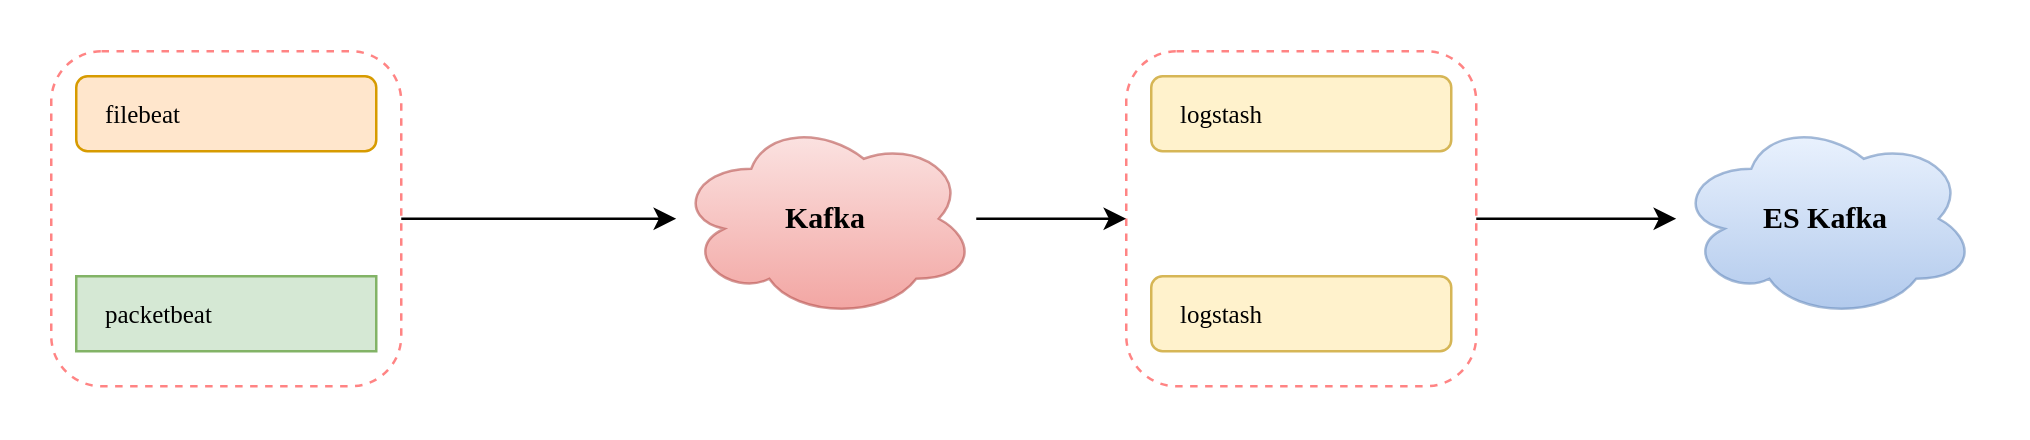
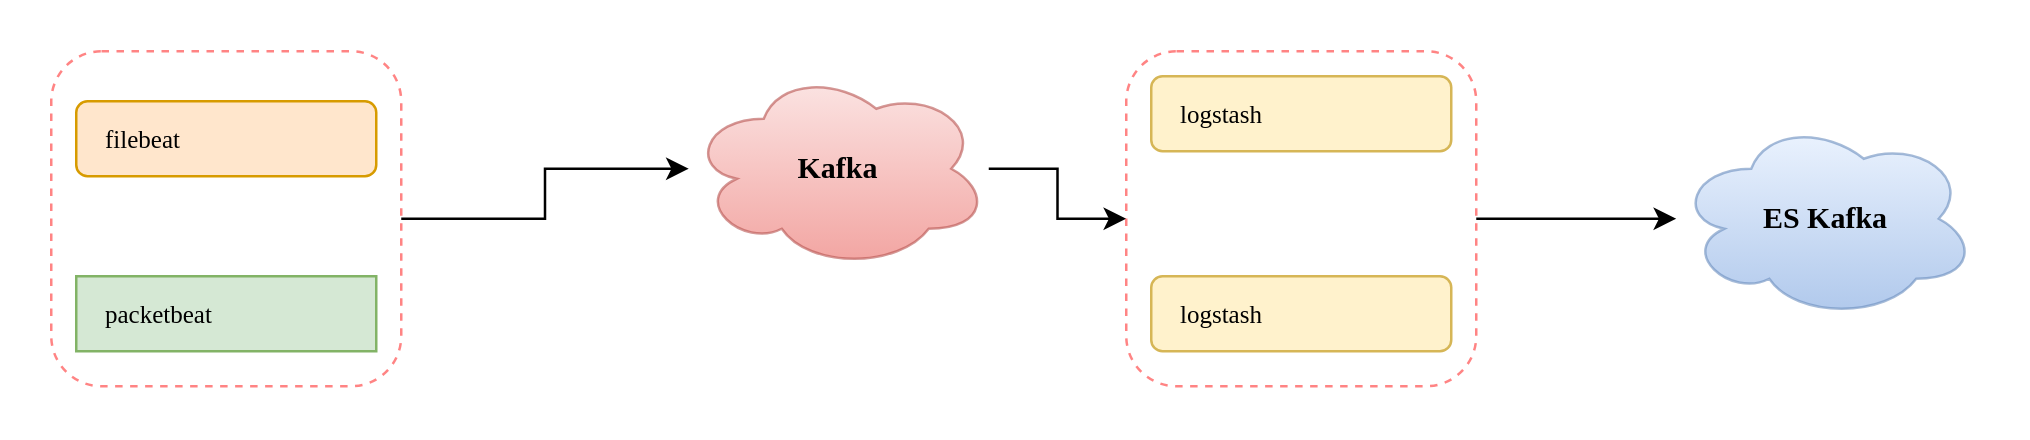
node "filebeat": moved (226, 114) -> (226, 139)
node "Kafka": moved (826, 219) -> (839, 169)
